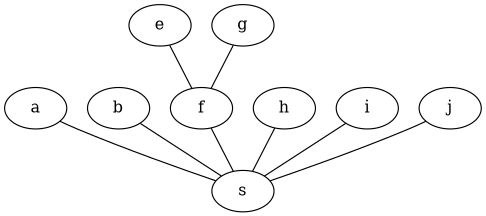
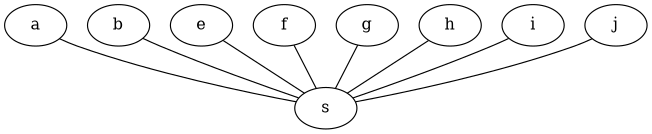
edge "e" -- "f": now "e" -- "s"
edge "g" -- "f": now "g" -- "s"
